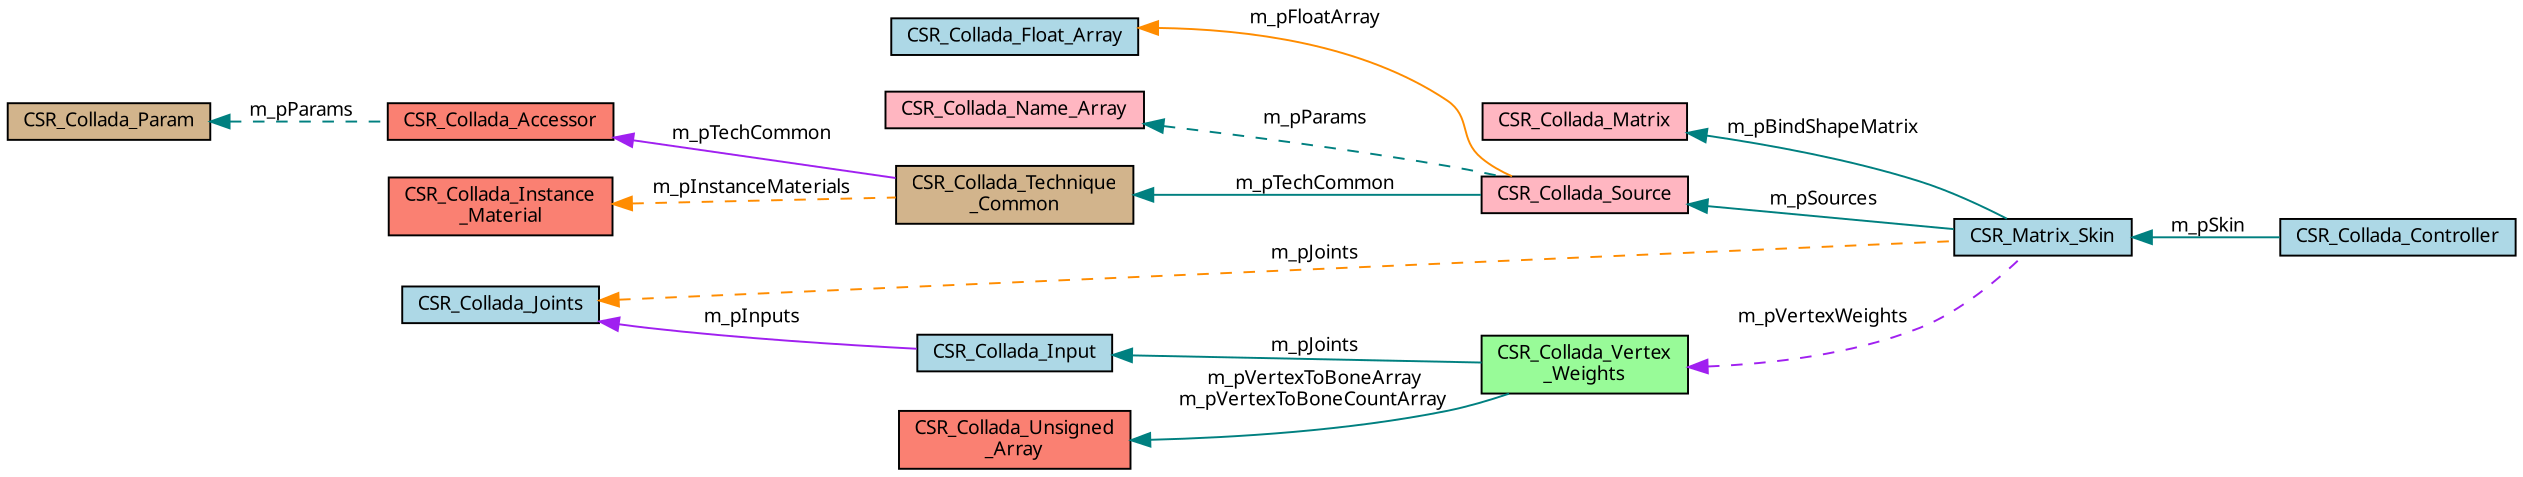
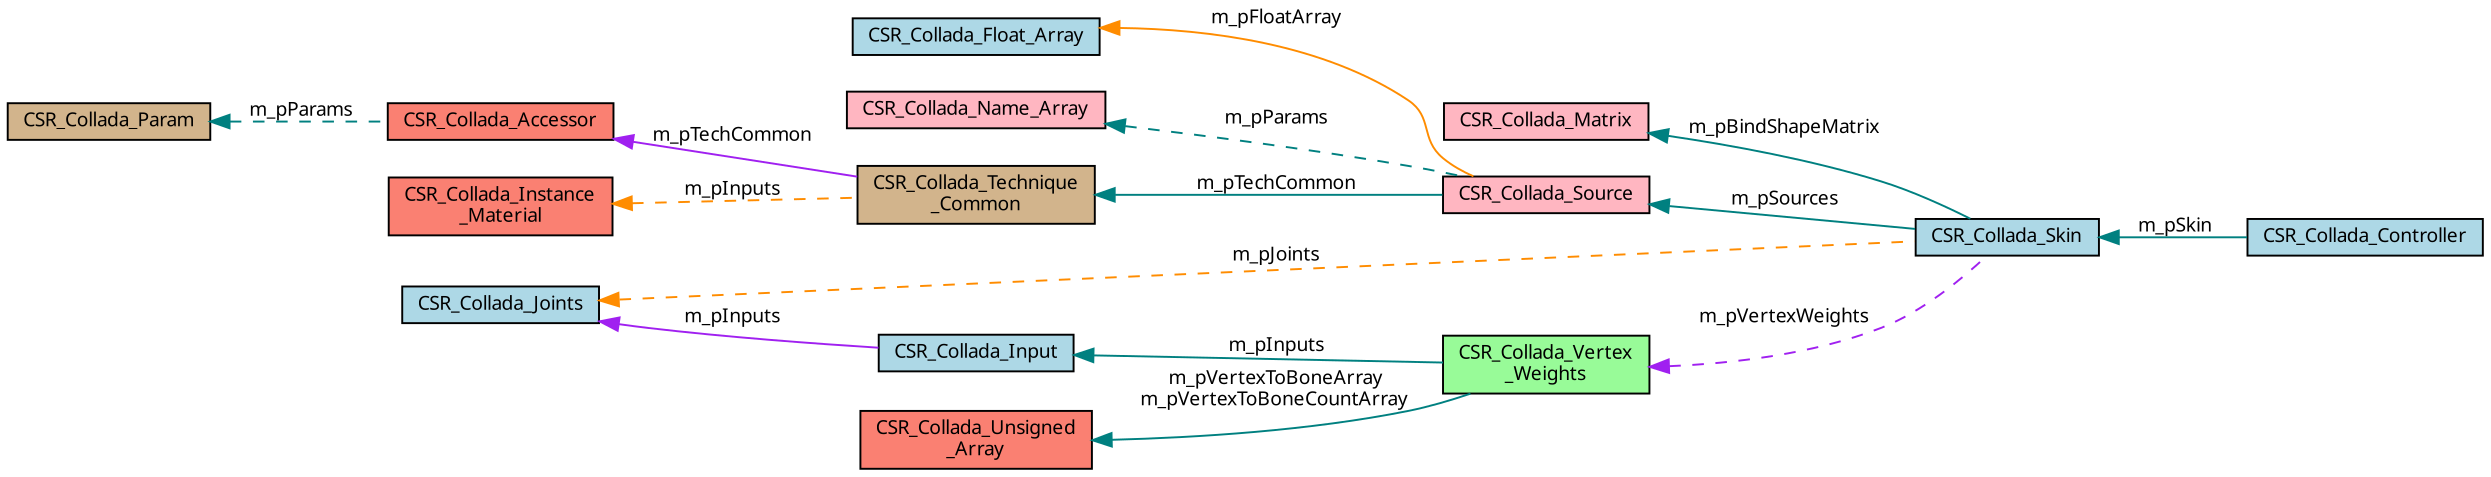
edge "CSR_Collada_Technique _Common" -> "CSR_Collada_Instance _Material": label " m_pInstanceMaterials" -> " m_pInputs"
node "CSR_Matrix_Skin": label "CSR_Matrix_Skin" -> "CSR_Collada_Skin"
edge "CSR_Collada_Vertex _Weights" -> "CSR_Collada_Input": label " m_pJoints" -> " m_pInputs"
